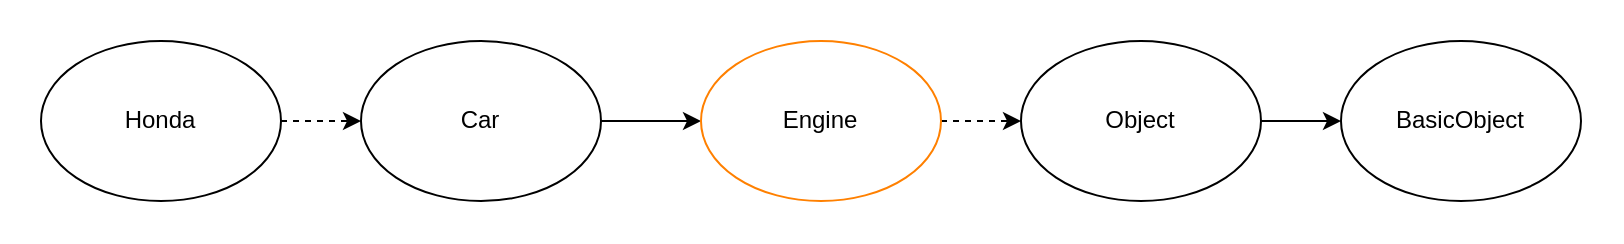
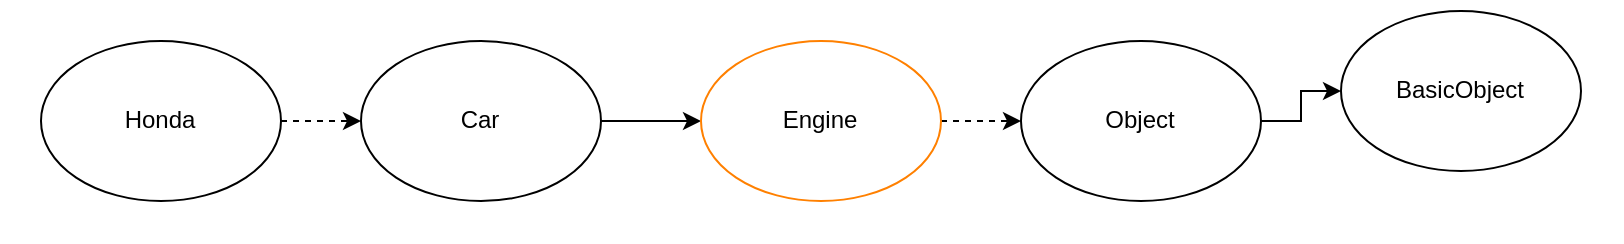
node "BasicObject": moved (1461, 121) -> (1461, 91)
